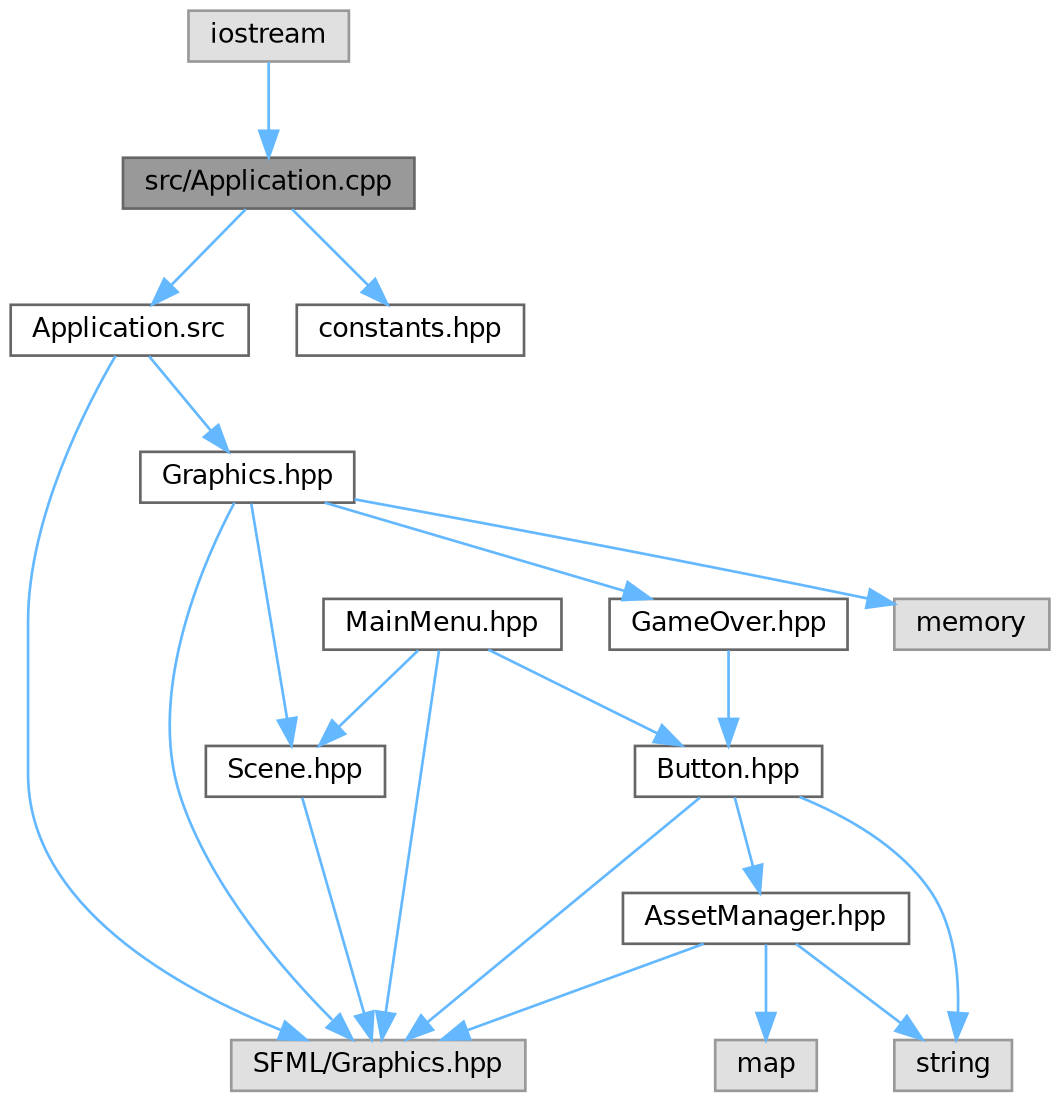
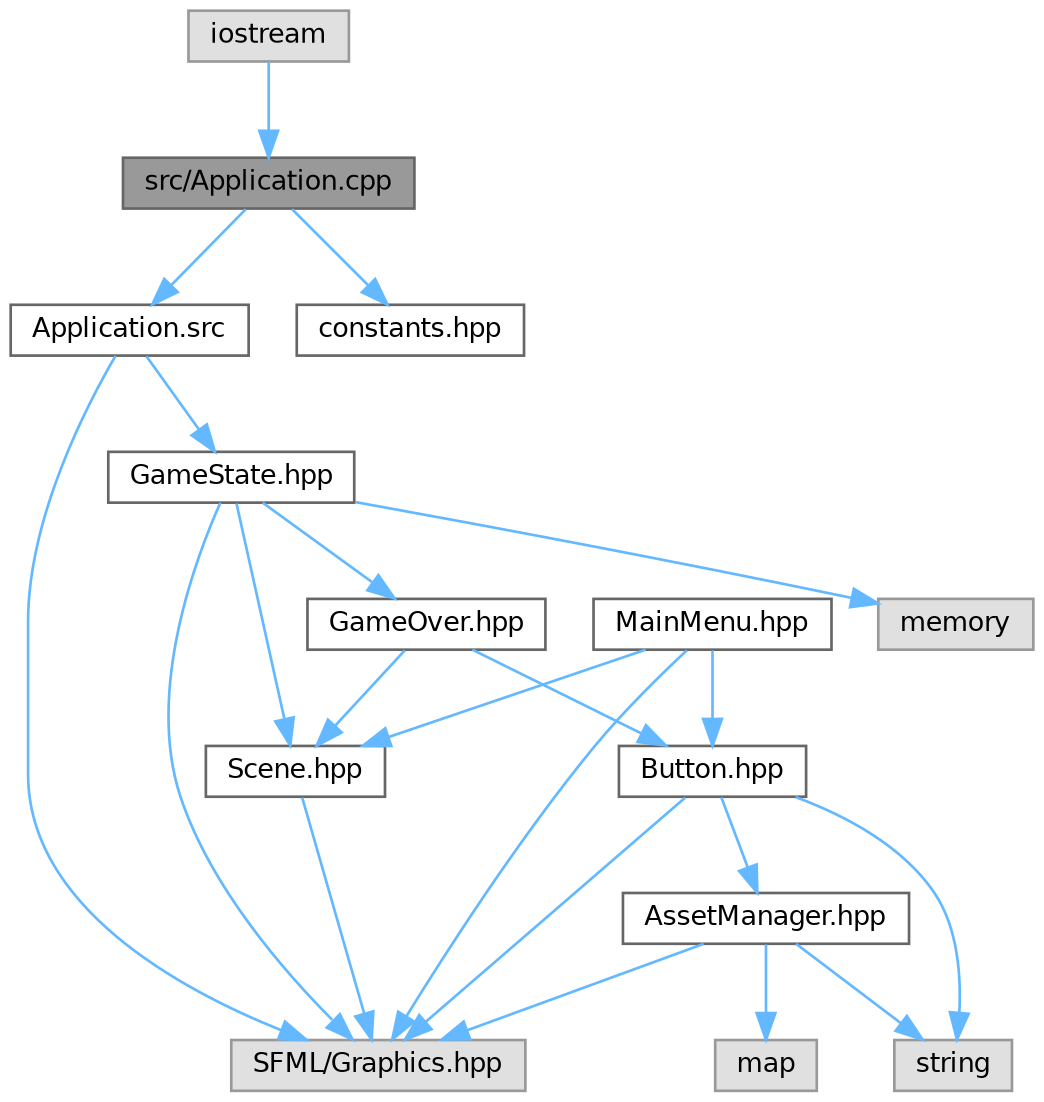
node "Graphics.hpp": label "Graphics.hpp" -> "GameState.hpp"
edge "GameOver.hpp" -> "Scene.hpp": added
